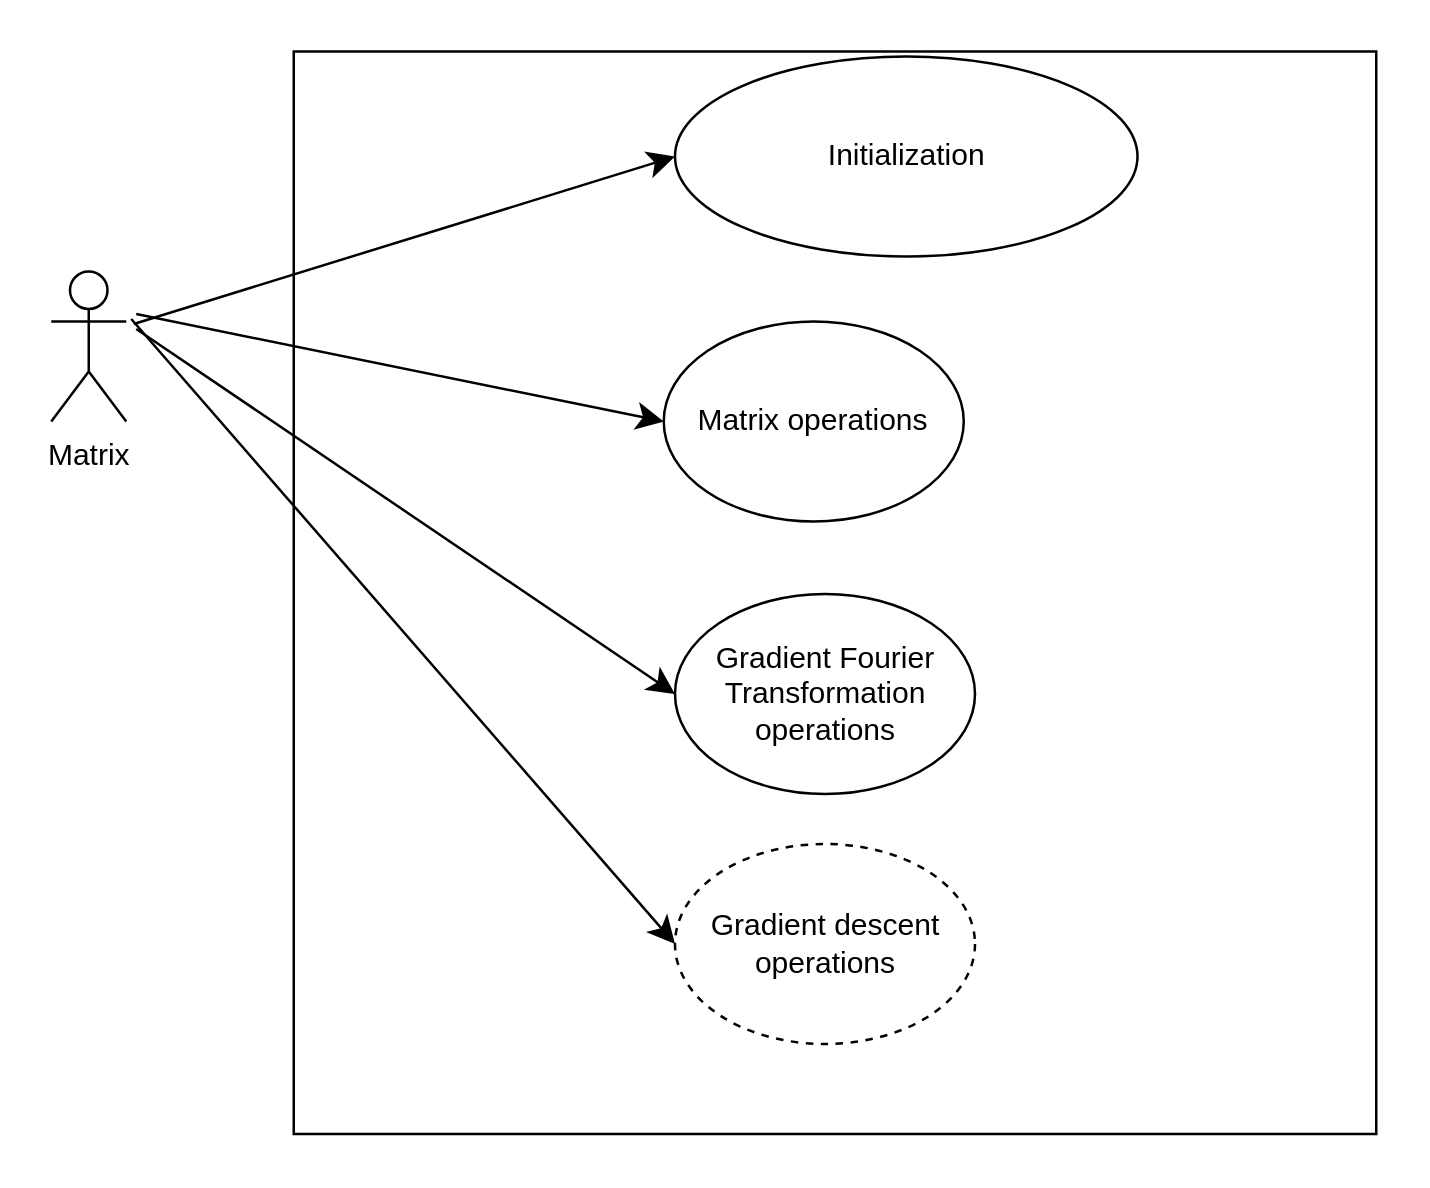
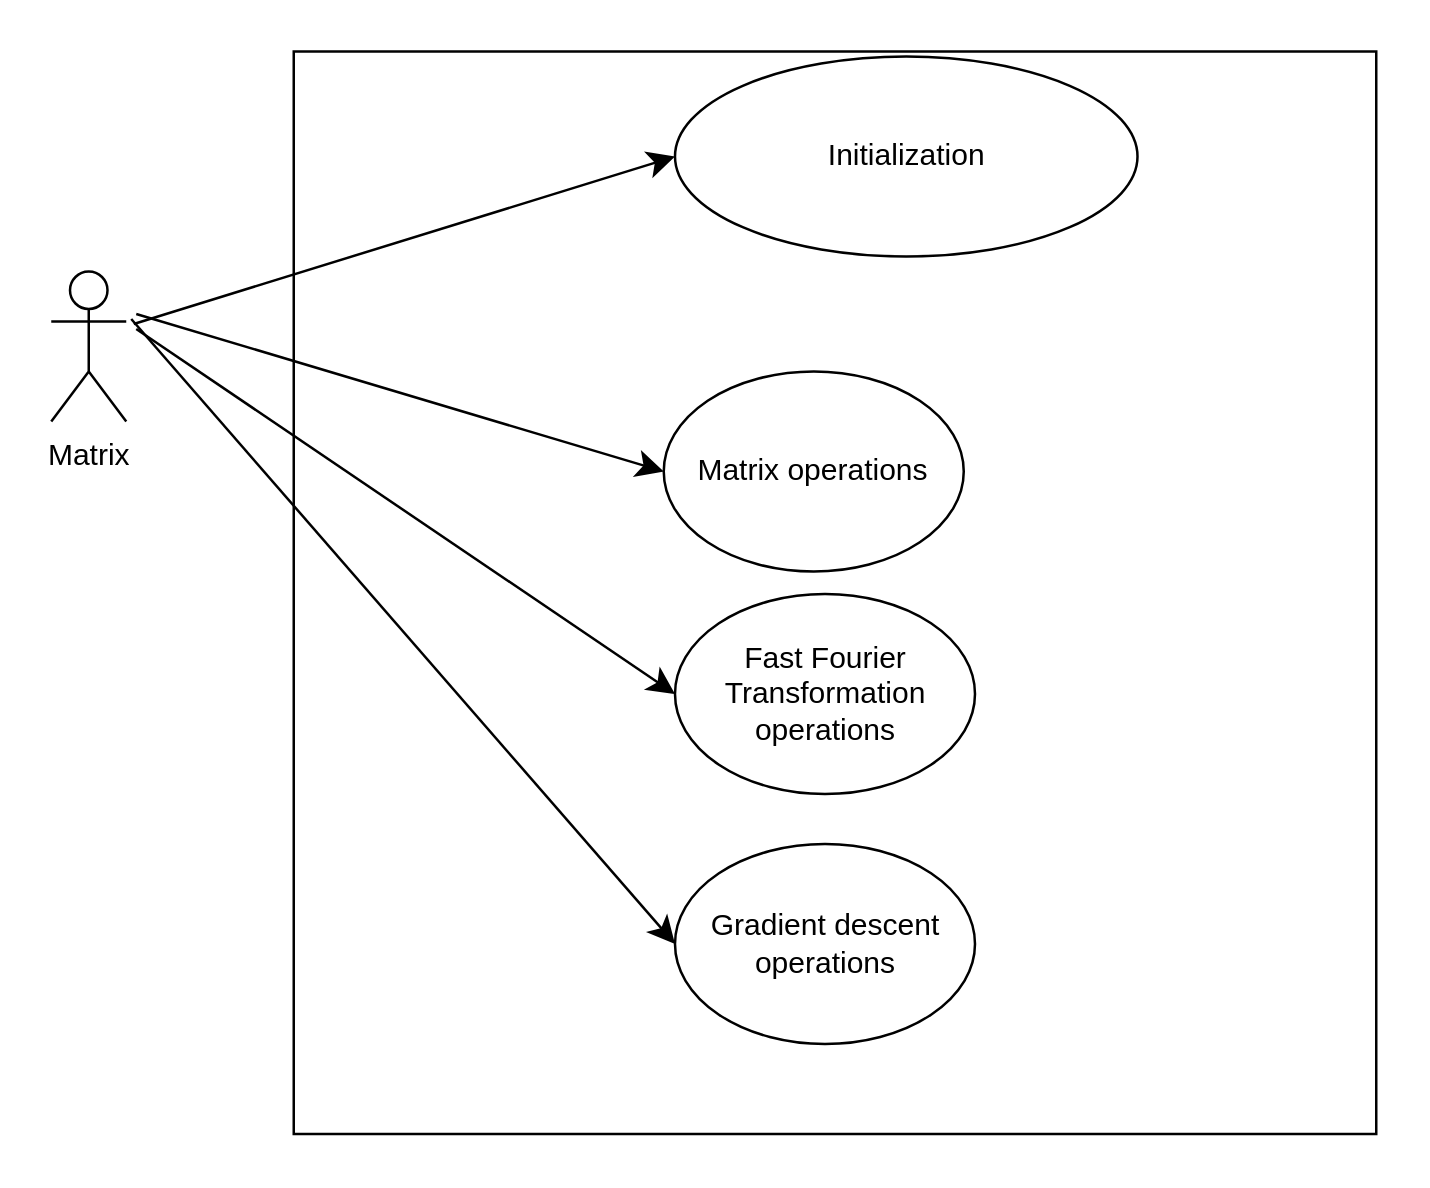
node "Matrix operations": moved (814, 421) -> (814, 471)
node "Gradient Fourier Transformation operations": label "Gradient Fourier Transformation operations" -> "Fast Fourier Transformation operations"
node "Gradient descent operations": style dashed -> solid
